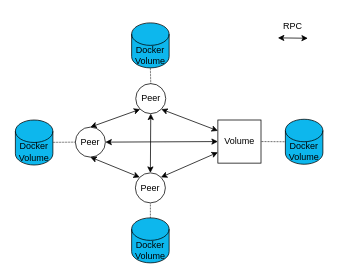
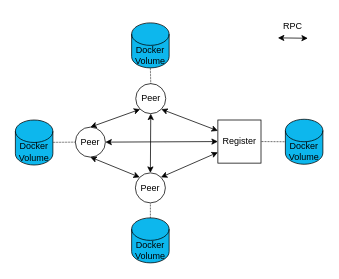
node "Volume": label "Volume" -> "Register"
